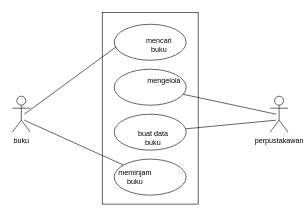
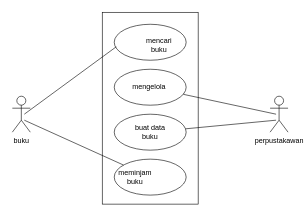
node "mengelola": moved (165, 81) -> (150, 87)
node "buat data buku": moved (153, 138) -> (150, 132)
